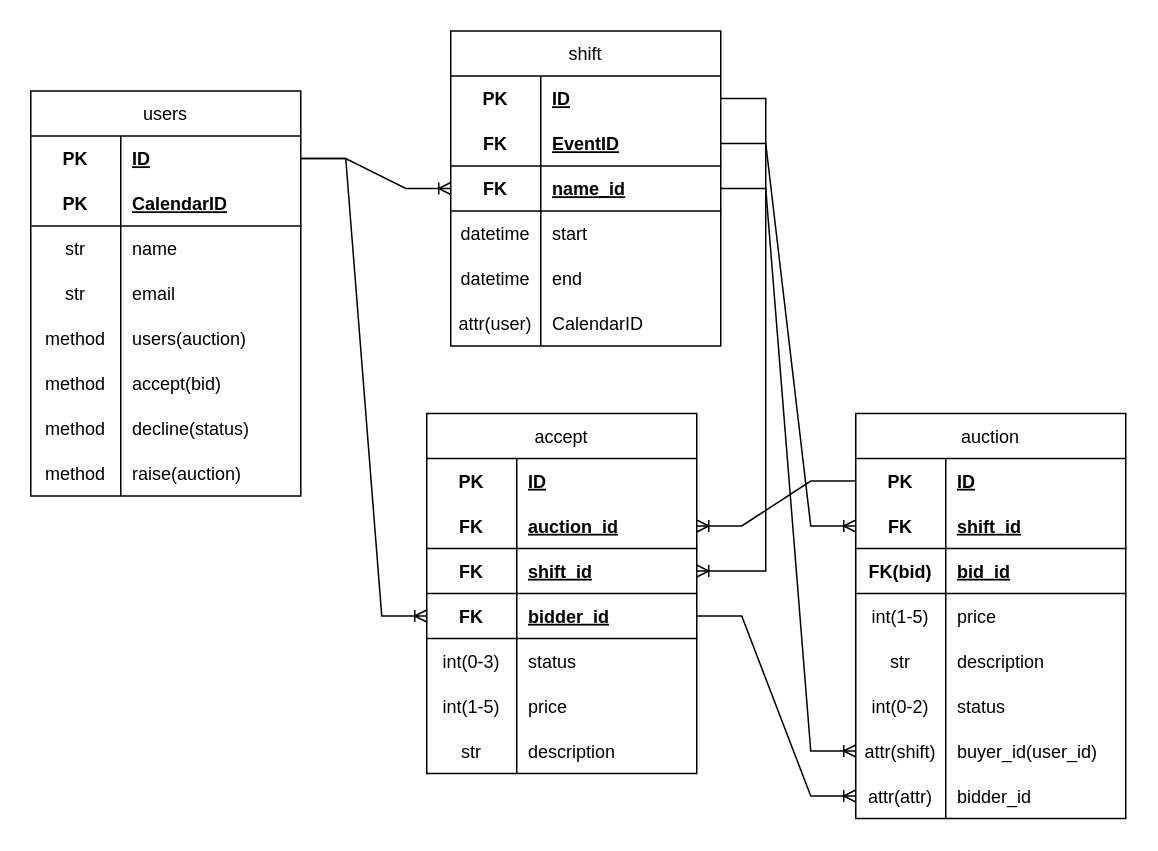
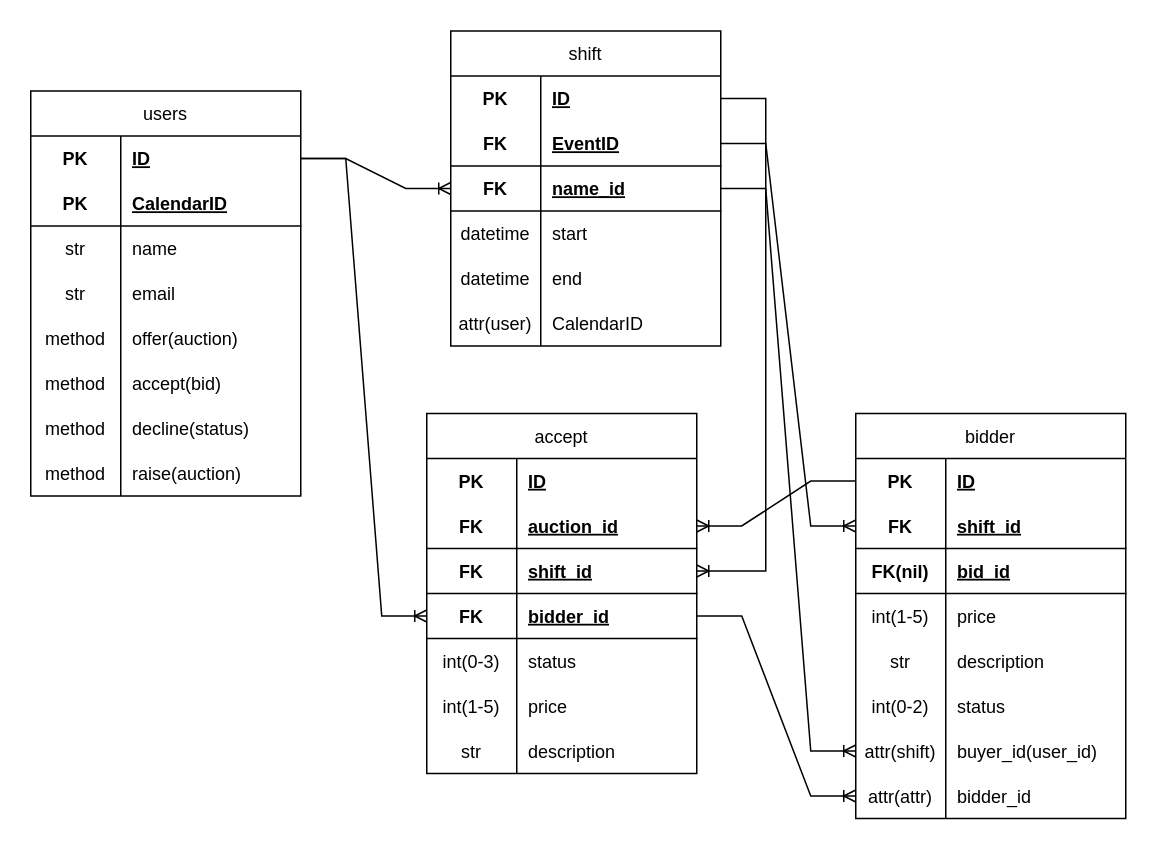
node "users(auction)": label "users(auction)" -> "offer(auction)"
node "auction": label "auction" -> "bidder"
node "FK(bid)": label "FK(bid)" -> "FK(nil)"
